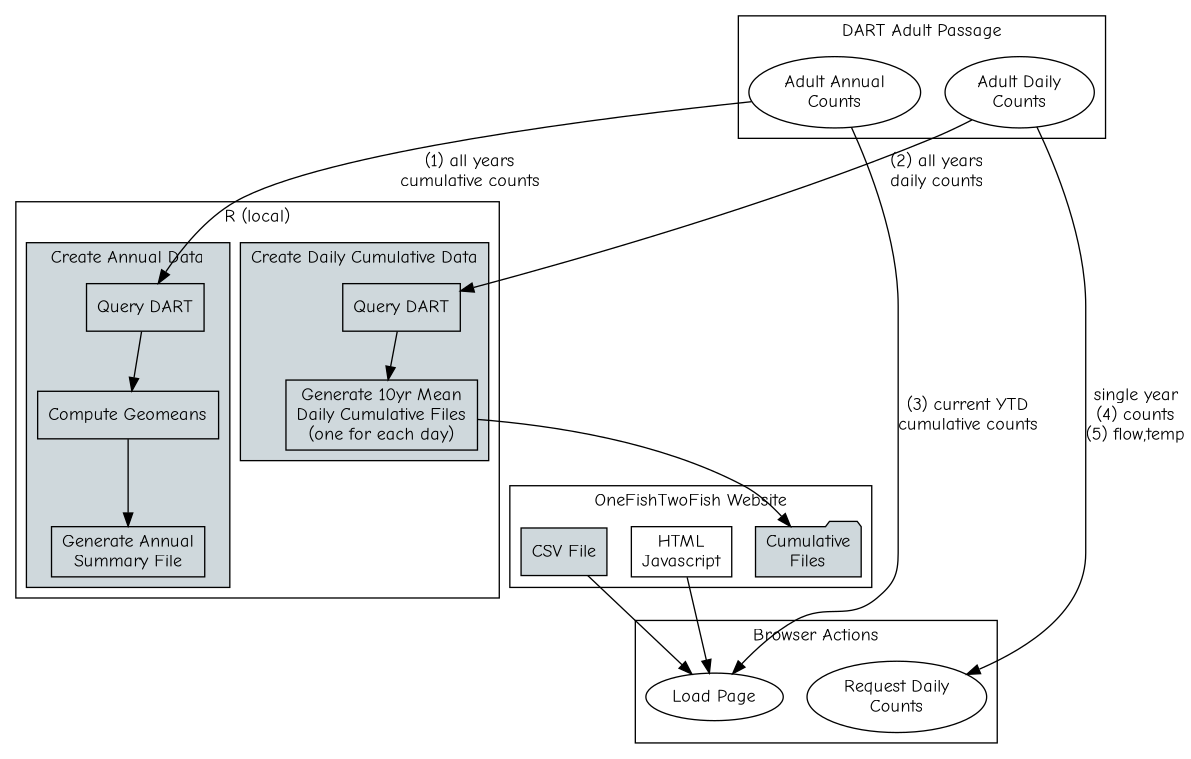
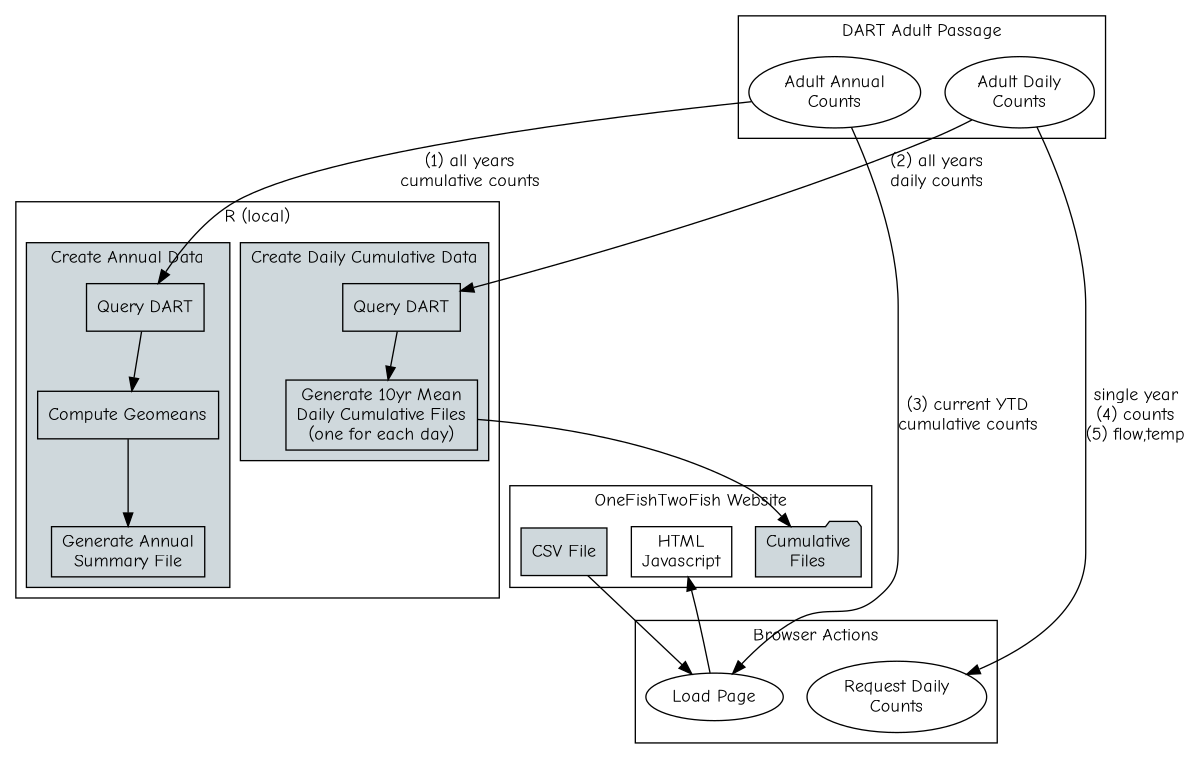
edge "HTML Javascript" -> "Load Page": reversed
